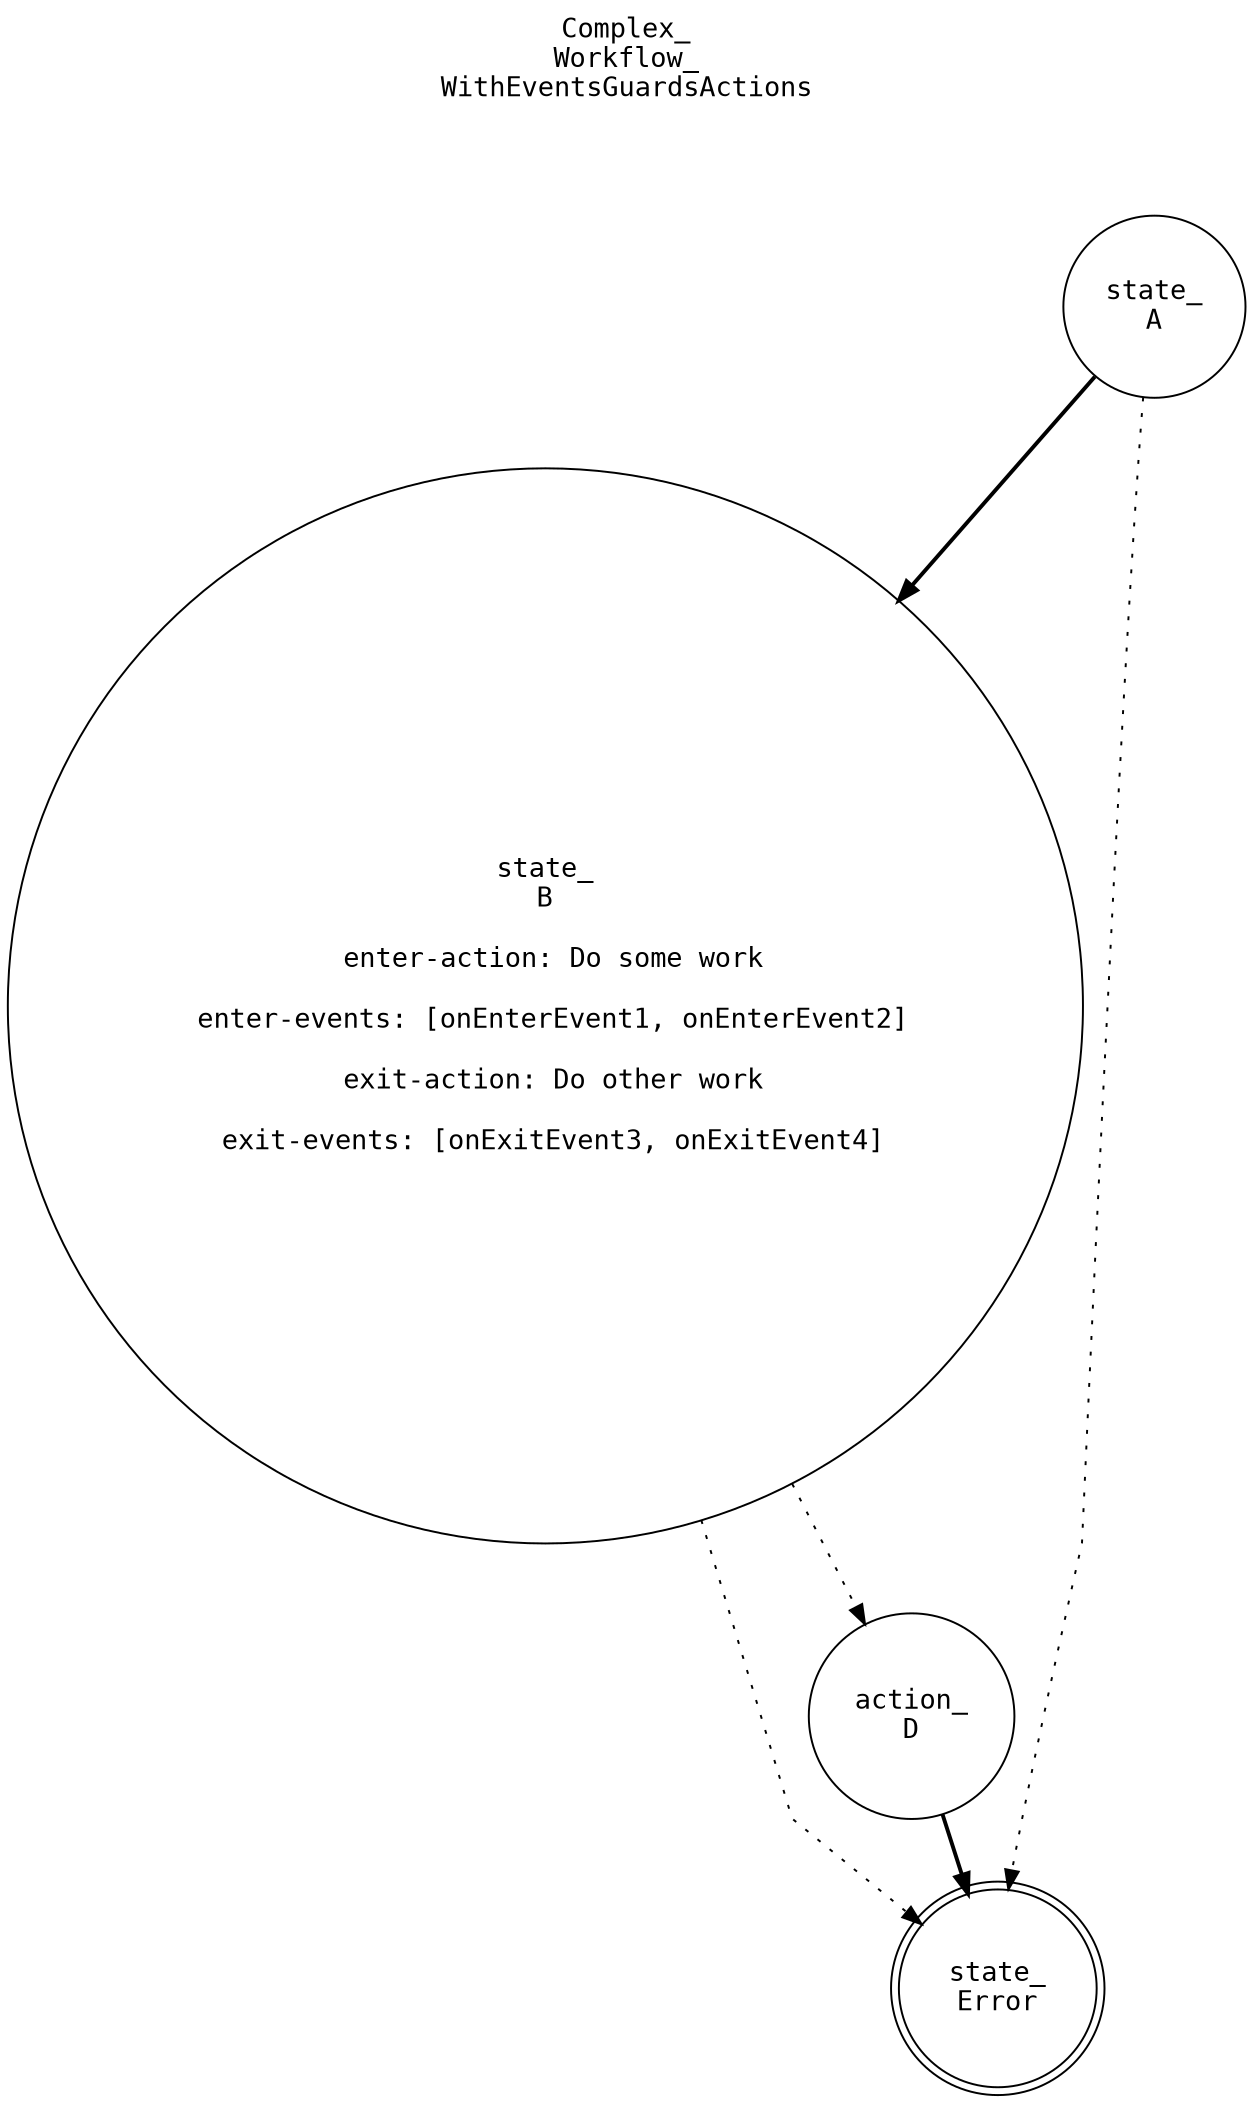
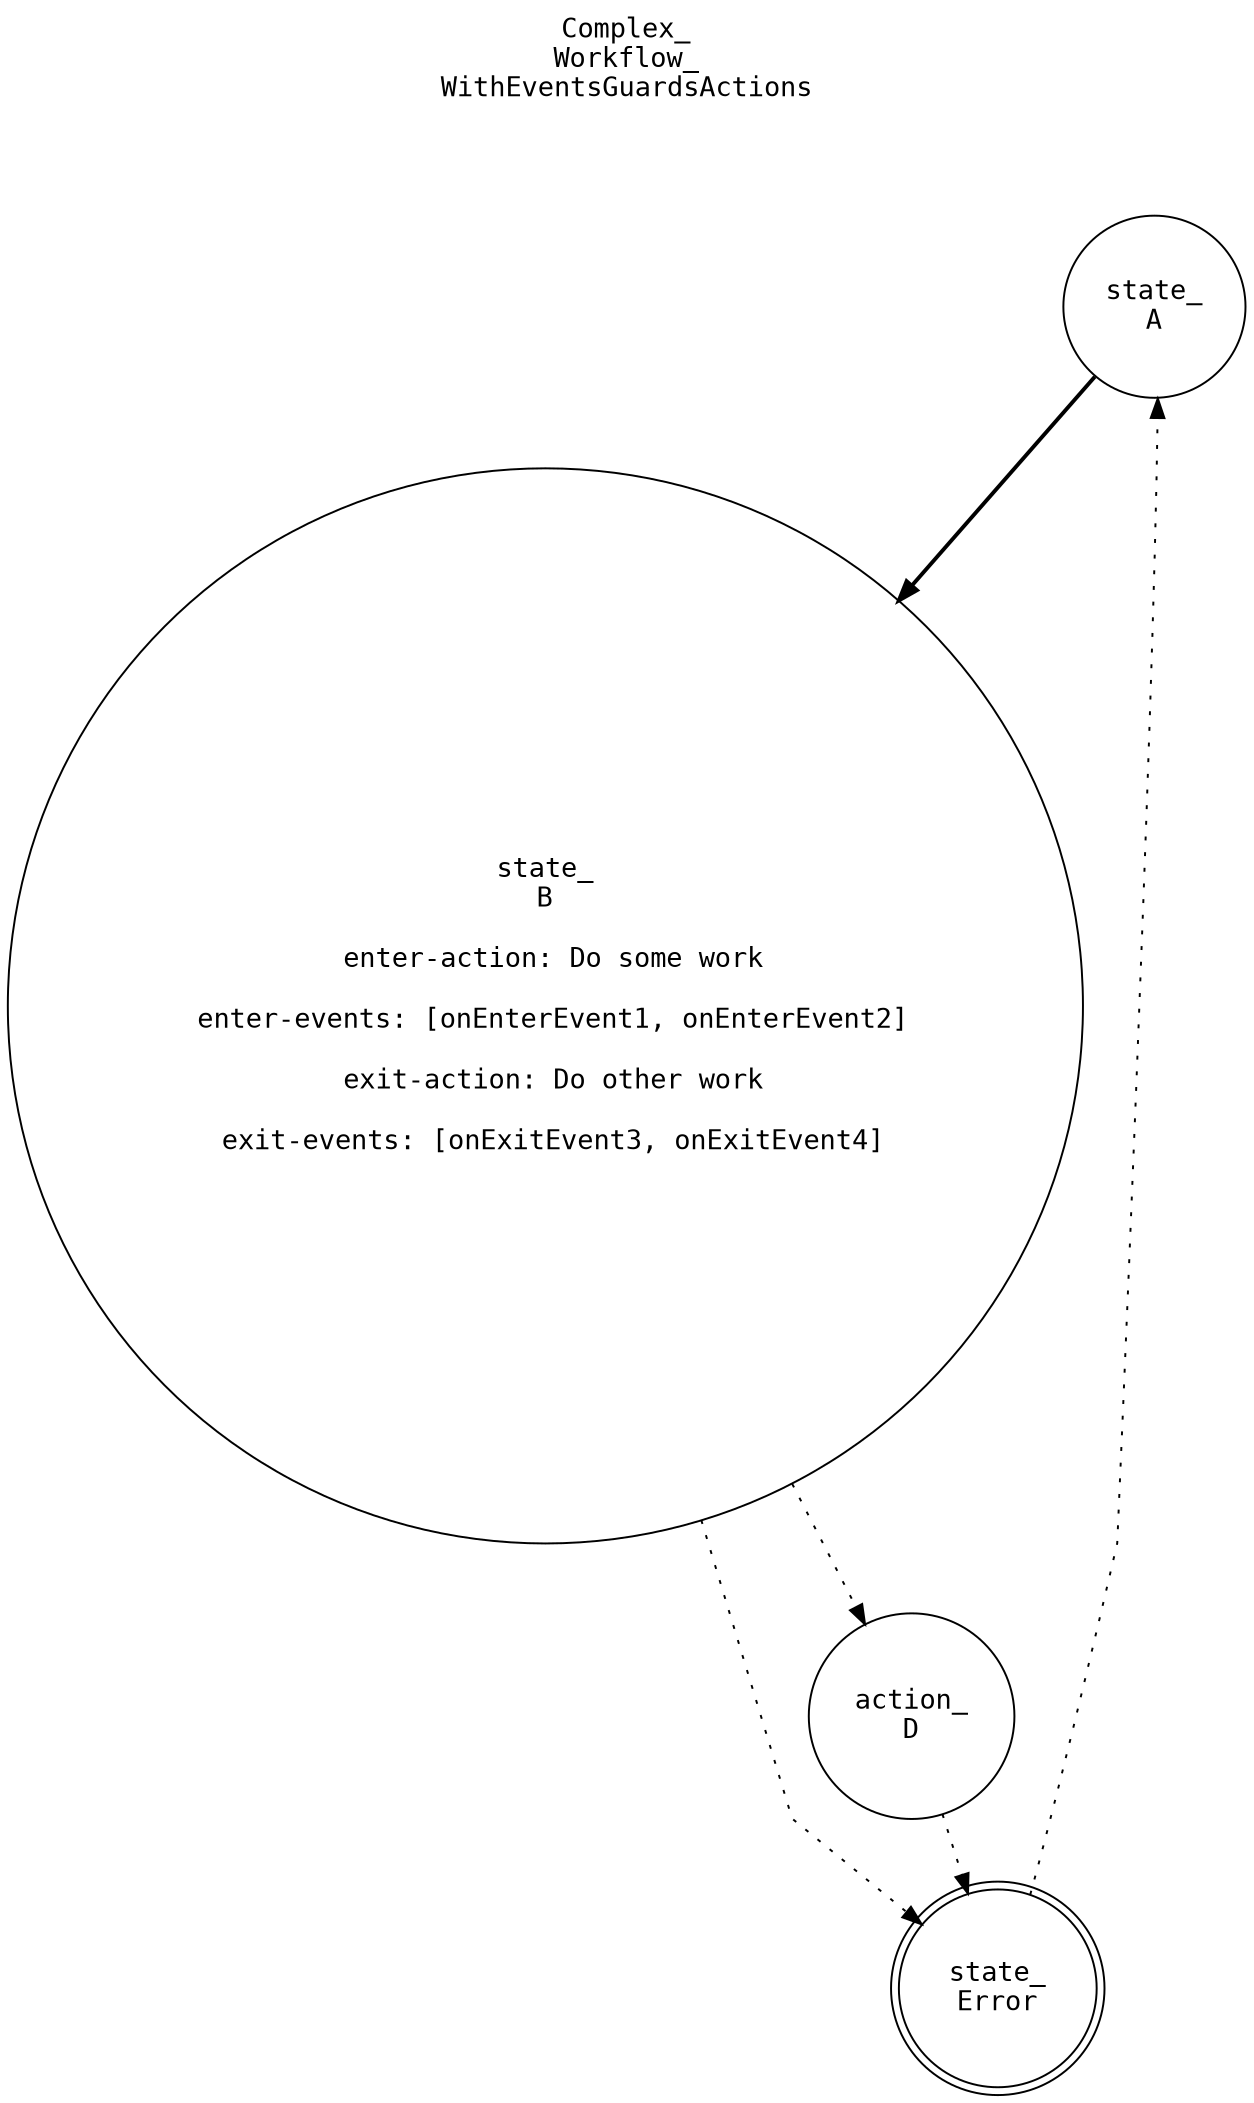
edge "state_ A" -> "state_ Error": reversed
edge "action_ D" -> "state_ Error": style bold -> dotted
